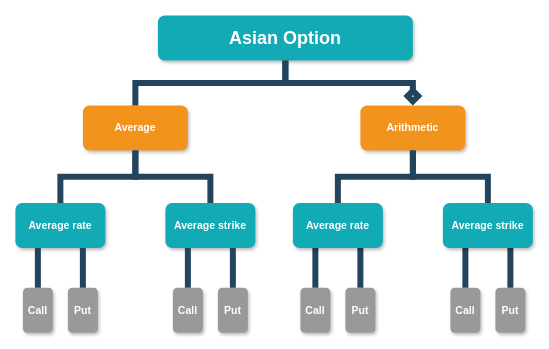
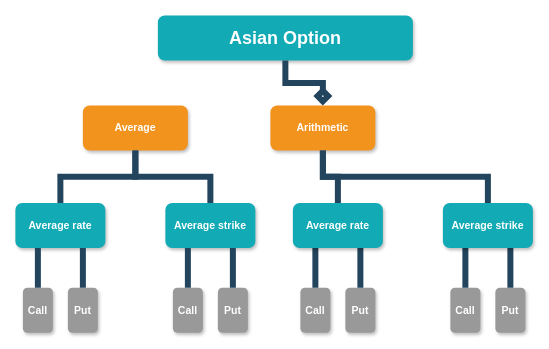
edge "Asian Option" -- "Average": removed
node "Arithmetic": moved (413, 128) -> (323, 128)
